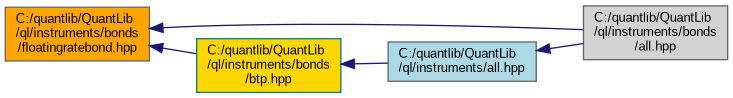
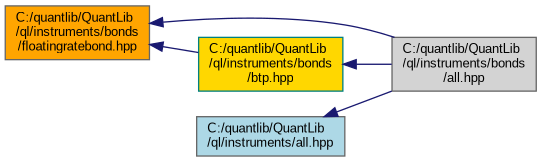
edge "C:/quantlib/QuantLib /ql/instruments/all.hpp" -> "C:/quantlib/QuantLib /ql/instruments/bonds /btp.hpp": now "C:/quantlib/QuantLib /ql/instruments/bonds /all.hpp" -> "C:/quantlib/QuantLib /ql/instruments/bonds /btp.hpp"
